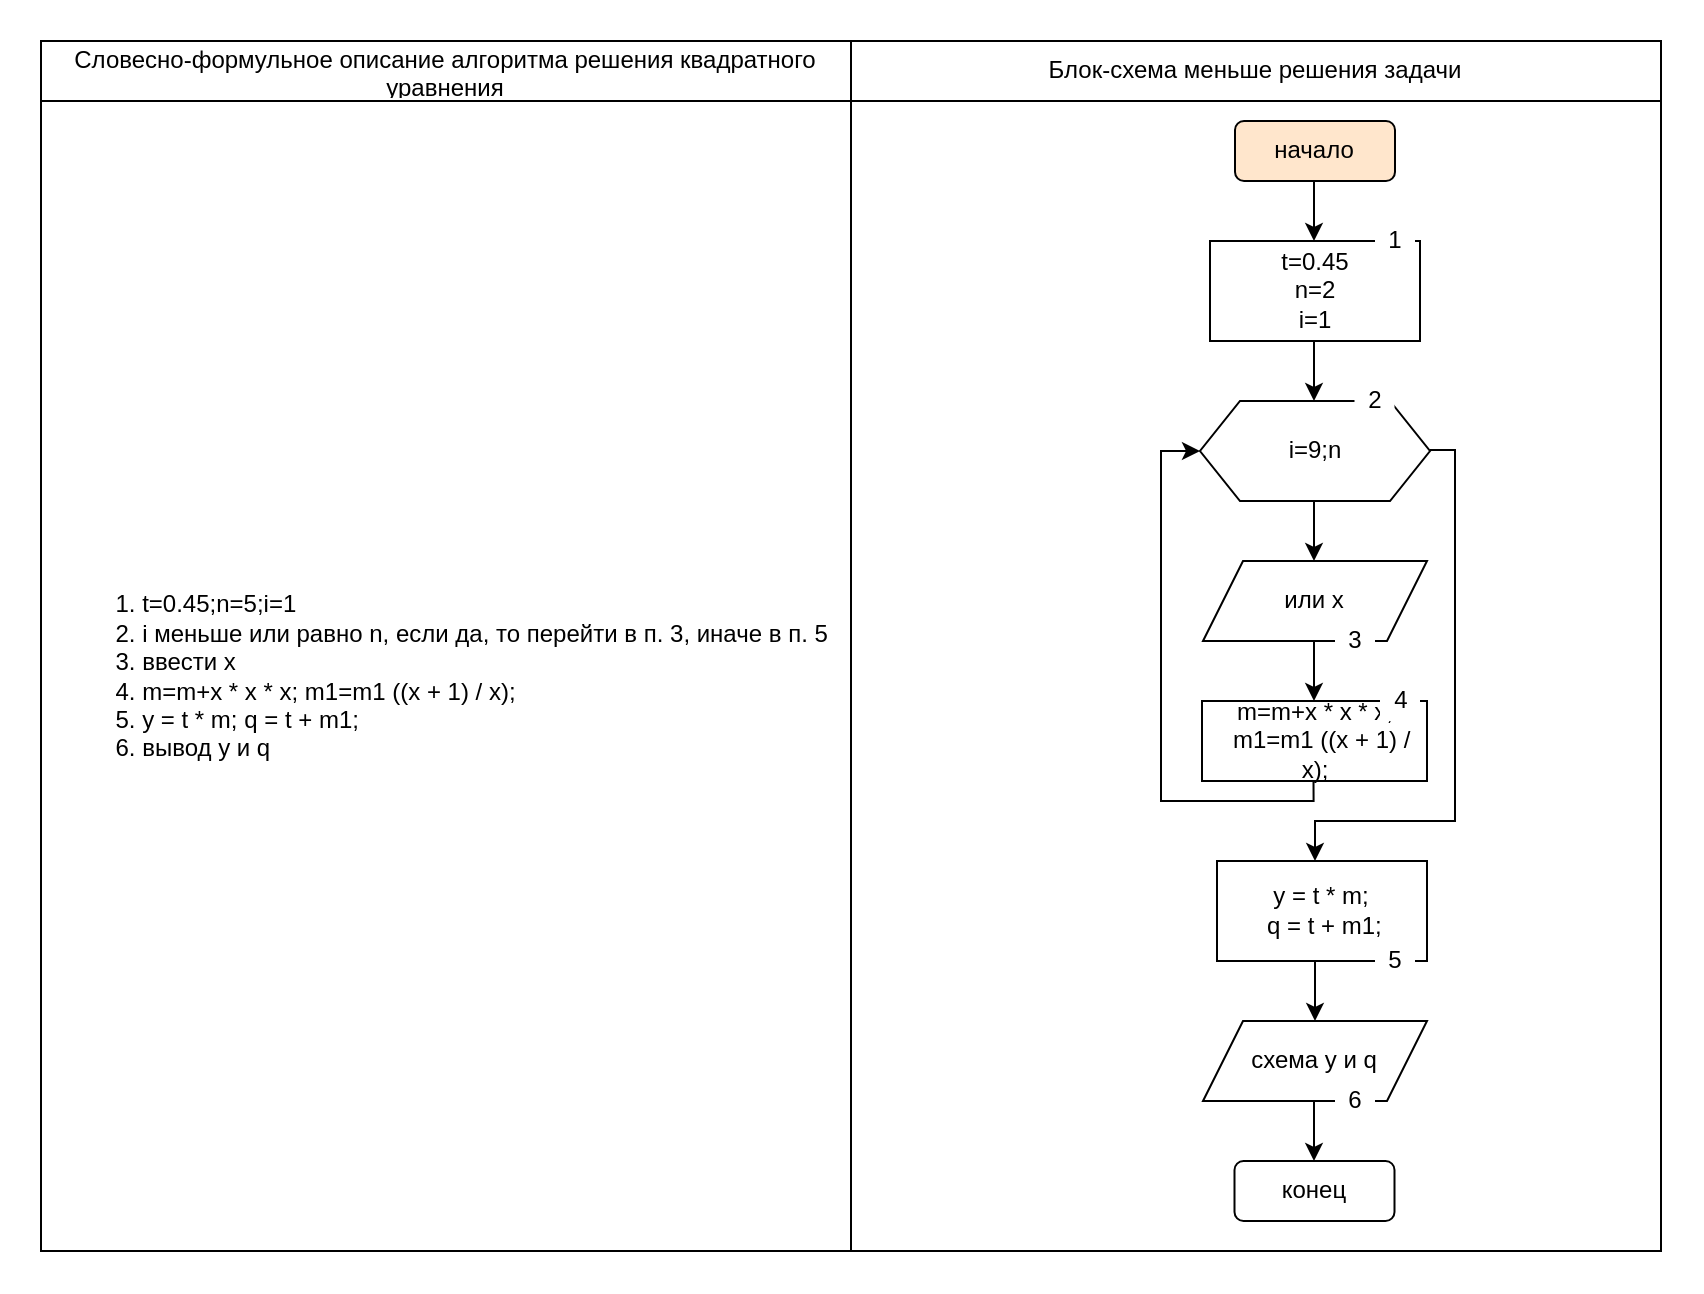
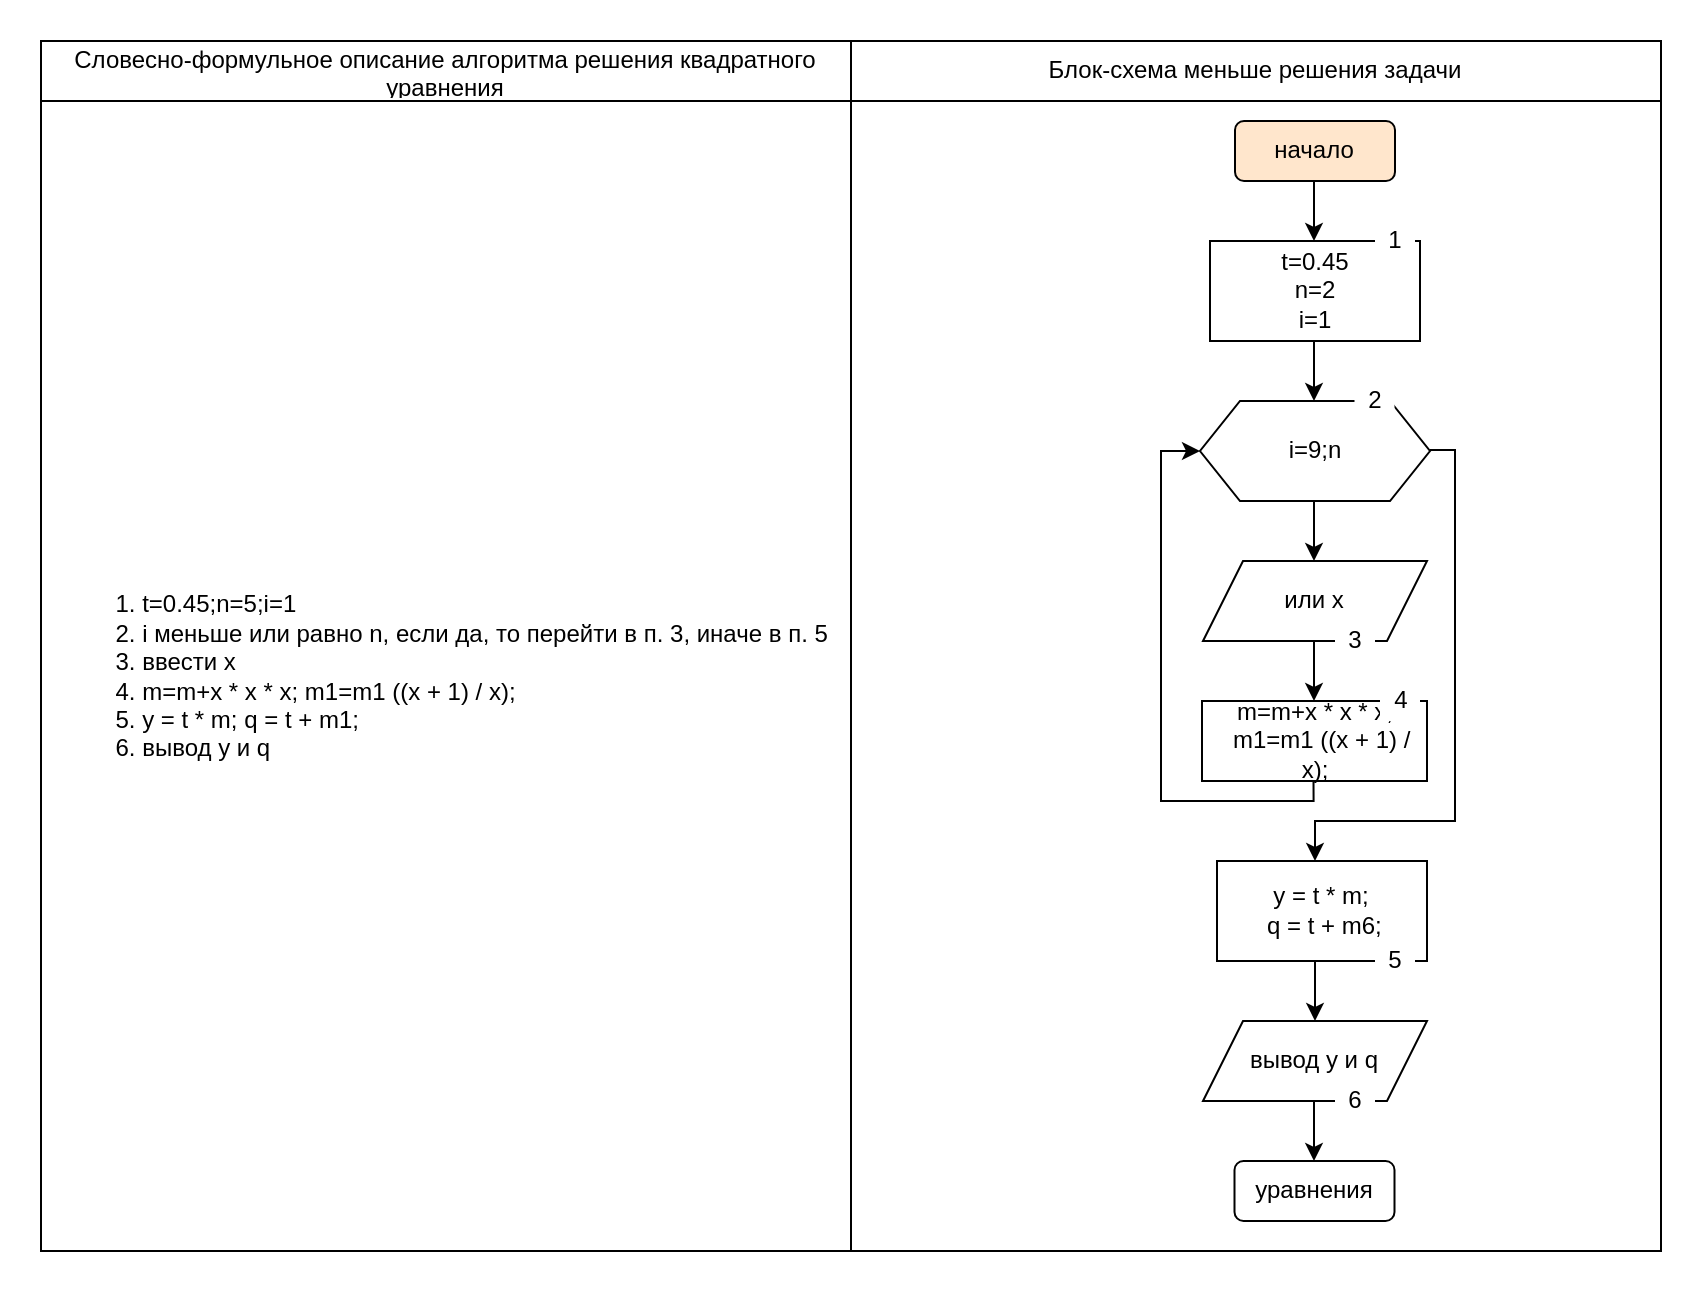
node "y = t * m; q = t + m1;": label "y = t * m; q = t + m1;" -> "y = t * m; q = t + m6;"
node "схема y и q": label "схема y и q" -> "вывод y и q"
node "конец": label "конец" -> "уравнения"
